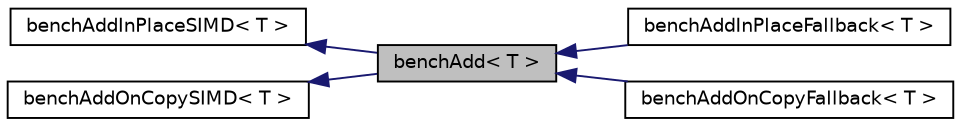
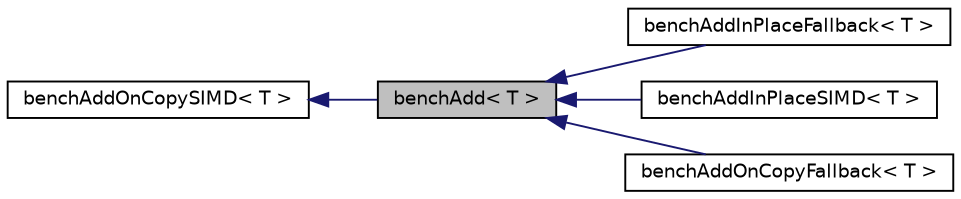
edge "benchAdd< T >" -> "benchAddInPlaceSIMD< T >": reversed
